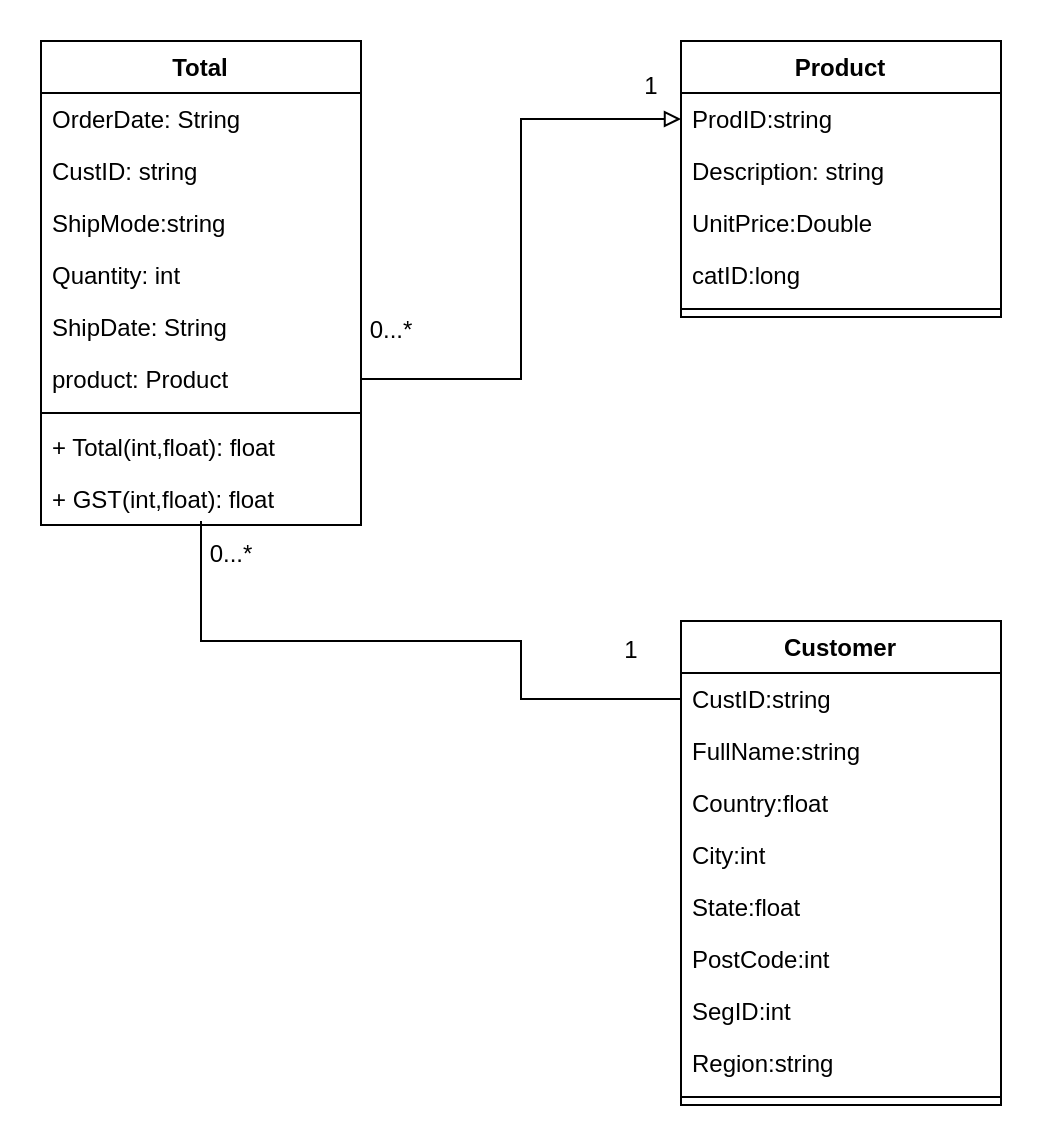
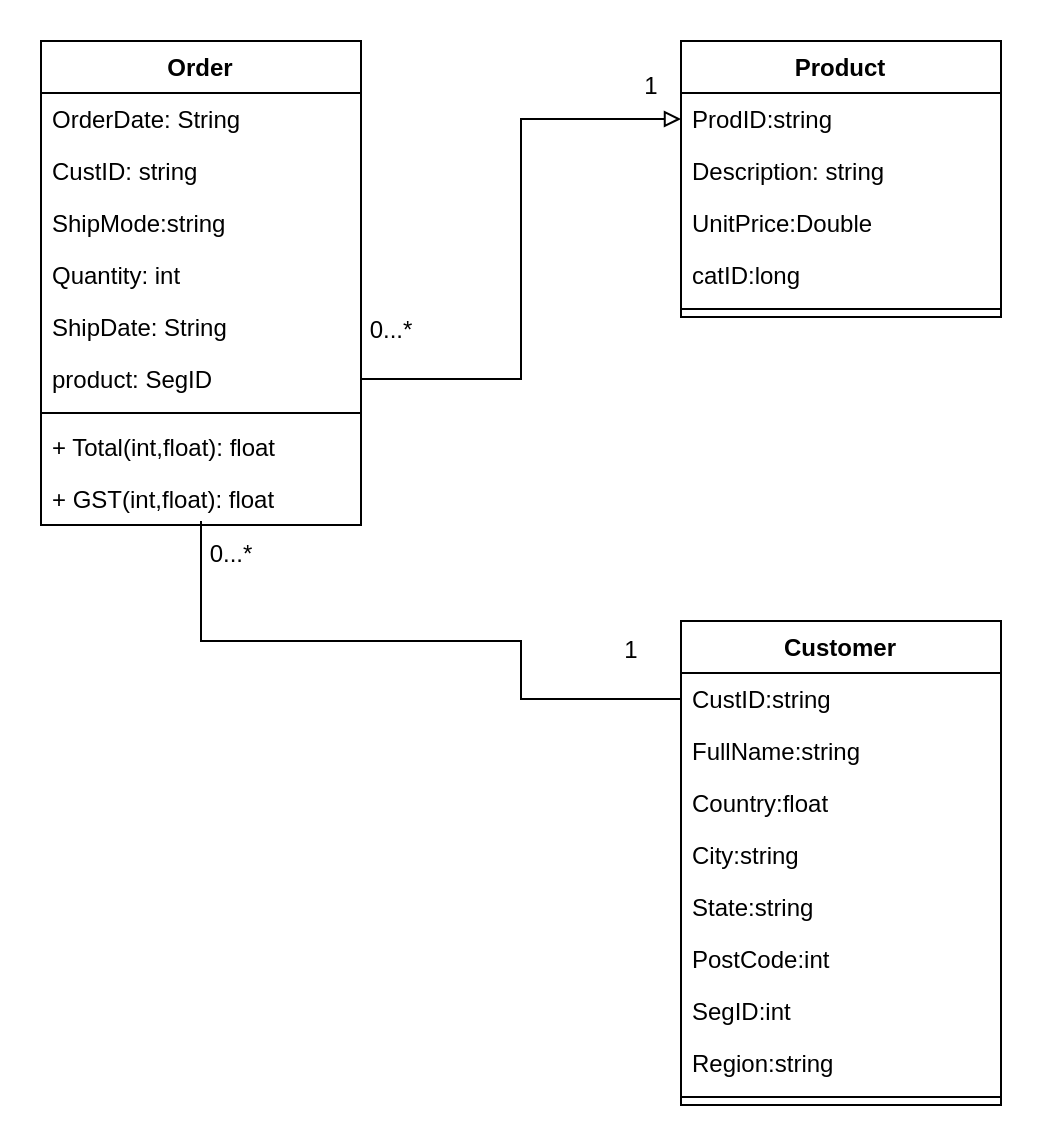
node "Total": label "Total" -> "Order"
node "product: Product": label "product: Product" -> "product: SegID"
node "City:int": label "City:int" -> "City:string"
node "State:float": label "State:float" -> "State:string"
